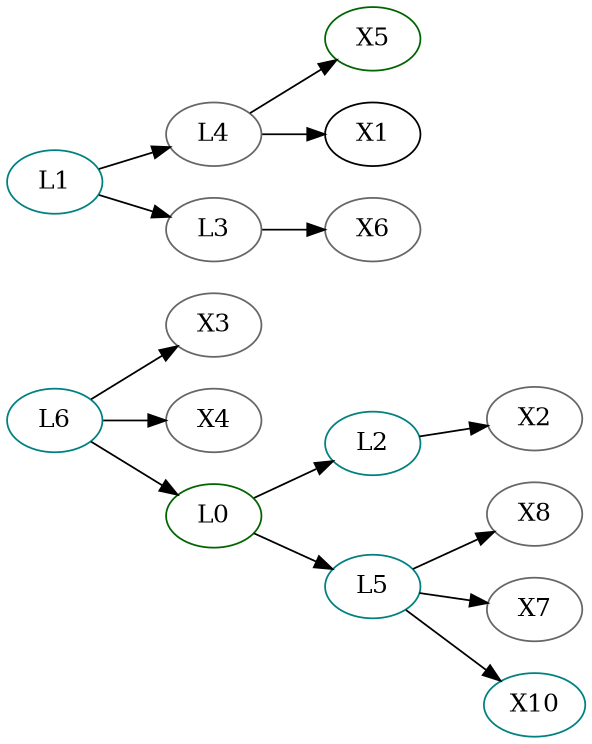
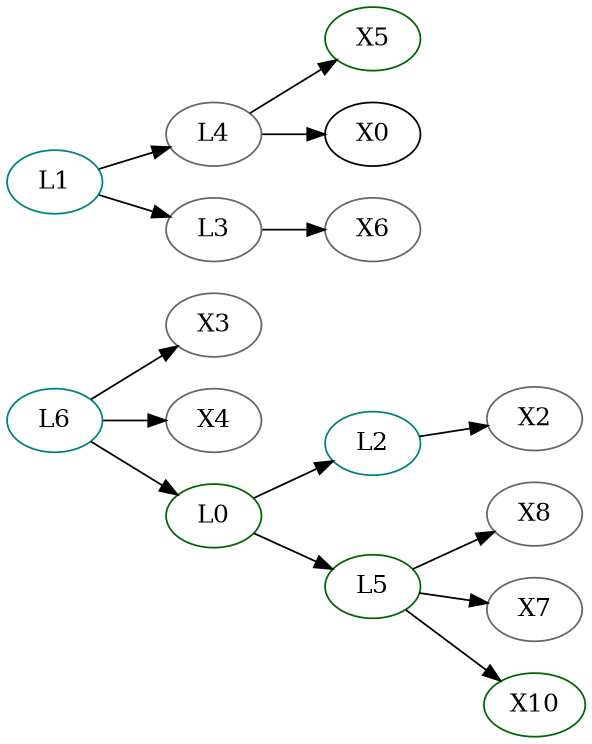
node "X1": label "X1" -> "X0"
node "L5": color teal -> darkgreen
node "X10": color teal -> darkgreen
